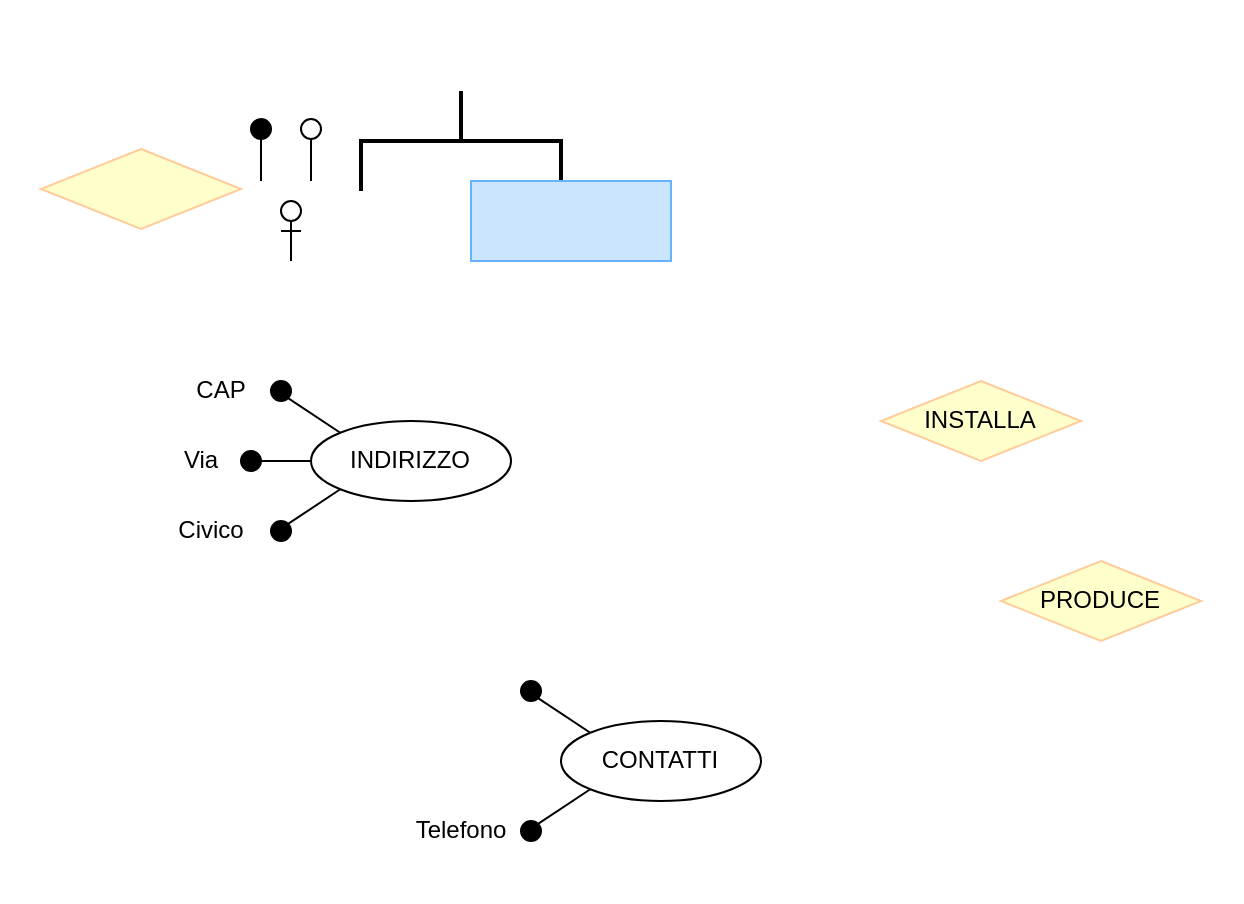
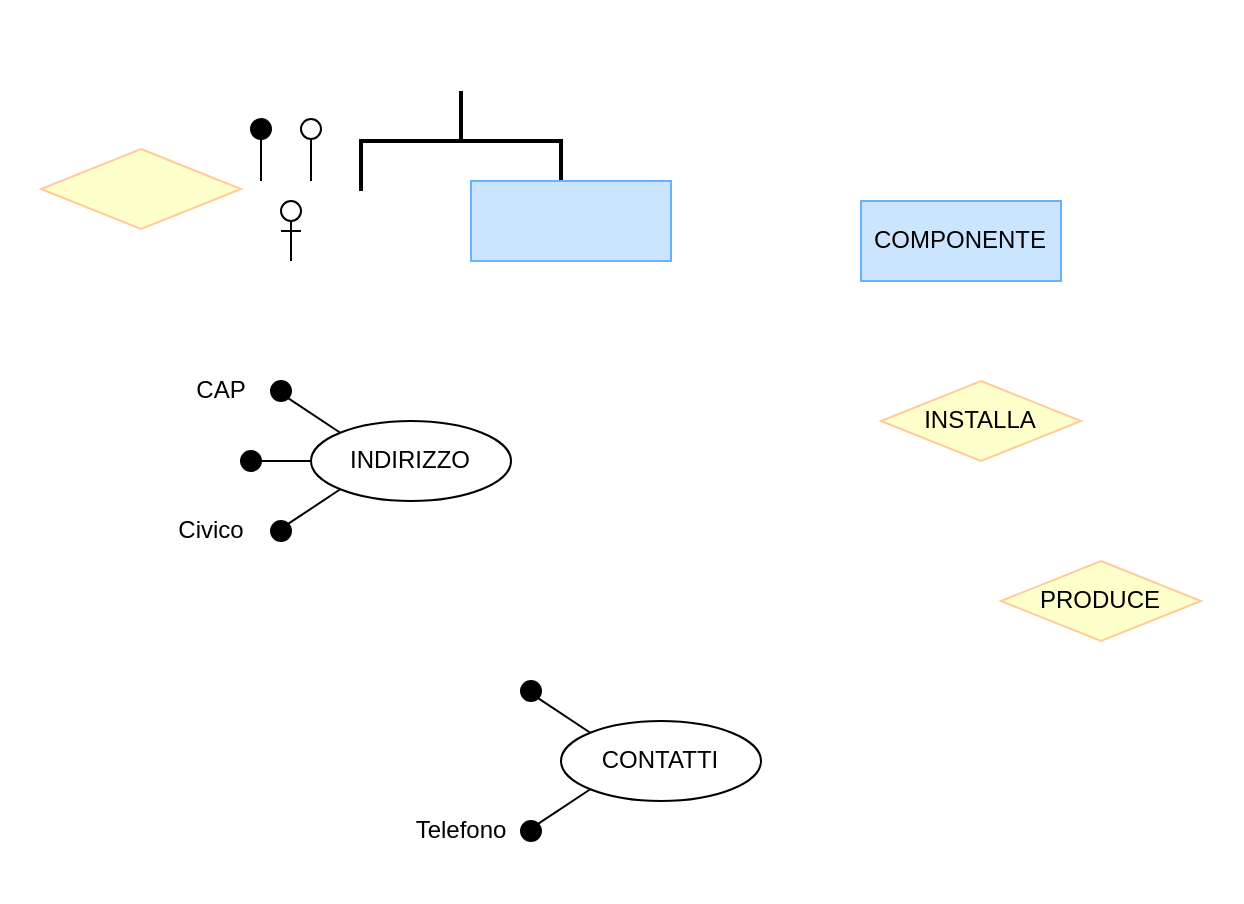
node "COMPONENTE": added
node "Via": removed
